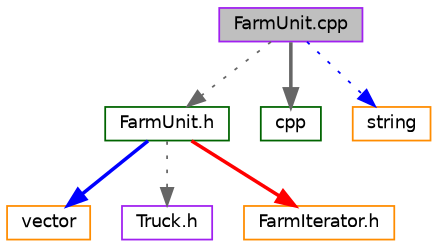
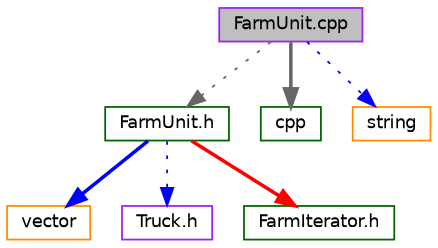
edge "FarmUnit.h" -> "Truck.h": color gray40 -> blue
node "FarmIterator.h": color darkorange -> darkgreen
